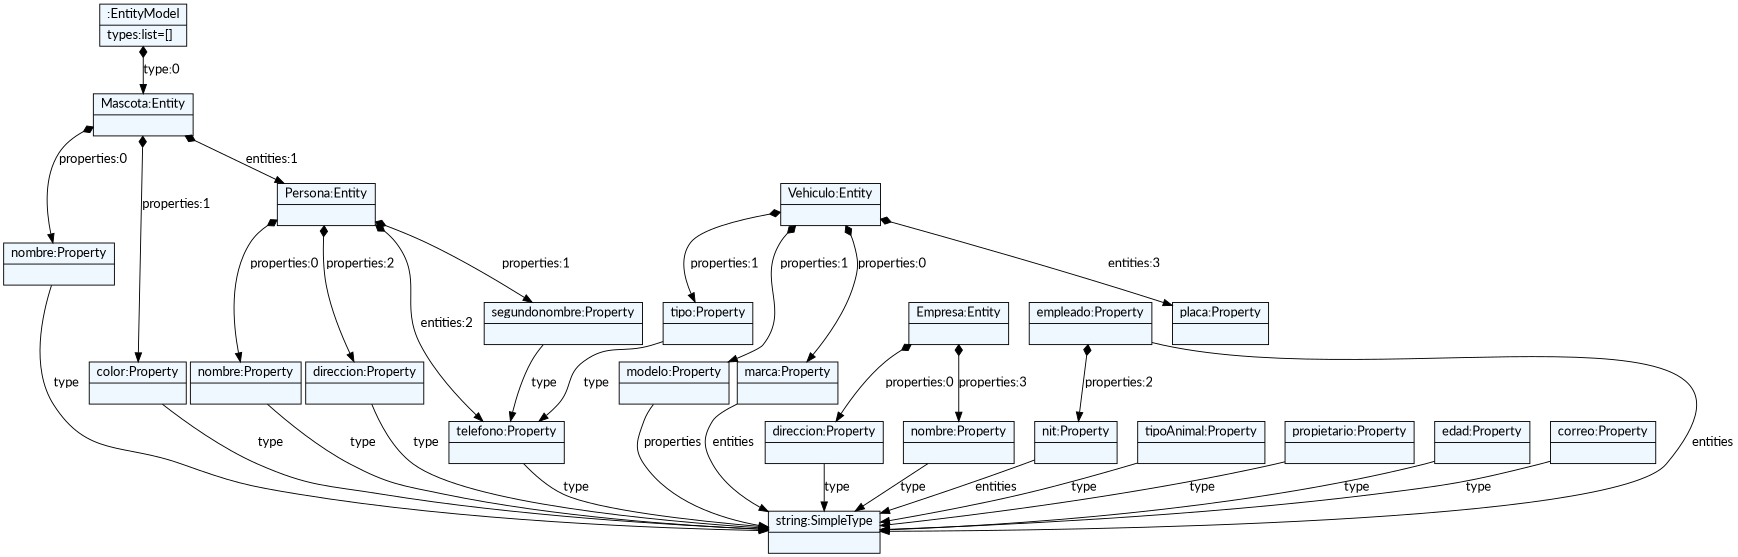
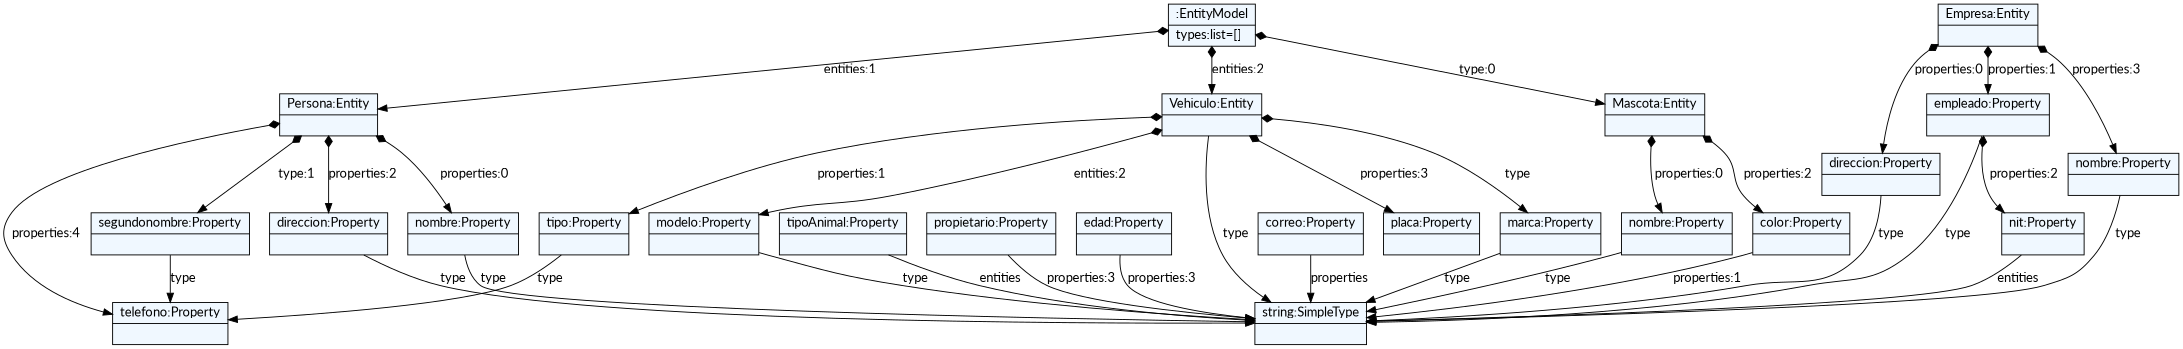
edge ":EntityModel" -- "Vehiculo:Entity": added, label "entities:2"
edge "Empresa:Entity" -- "empleado:Property": added, label "properties:1"
edge "Mascota:Entity" -- "Persona:Entity": now ":EntityModel" -- "Persona:Entity"
edge "Mascota:Entity" -- "color:Property": label "properties:1" -> "properties:2"
edge "Persona:Entity" -- "segundonombre:Property": label "properties:1" -> "type:1"
edge "Vehiculo:Entity" -- "modelo:Property": label "properties:1" -> "entities:2"
edge "Vehiculo:Entity" -- "marca:Property": label "properties:0" -> "type"
edge "Vehiculo:Entity" -- "placa:Property": label "entities:3" -> "properties:3"
edge "Persona:Entity" -- "telefono:Property": label "entities:2" -> "properties:4"
edge "color:Property" -- "string:SimpleType": label "type" -> "properties:1"
edge "modelo:Property" -- "string:SimpleType": label "properties" -> "type"
edge "marca:Property" -- "string:SimpleType": label "entities" -> "type"
edge "empleado:Property" -- "string:SimpleType": label "entities" -> "type"
edge "tipoAnimal:Property" -- "string:SimpleType": label "type" -> "entities"
edge "propietario:Property" -- "string:SimpleType": label "type" -> "properties:3"
edge "edad:Property" -- "string:SimpleType": label "type" -> "properties:3"
edge "correo:Property" -- "string:SimpleType": label "type" -> "properties"
edge "telefono:Property" -- "string:SimpleType": now "Vehiculo:Entity" -- "string:SimpleType"
